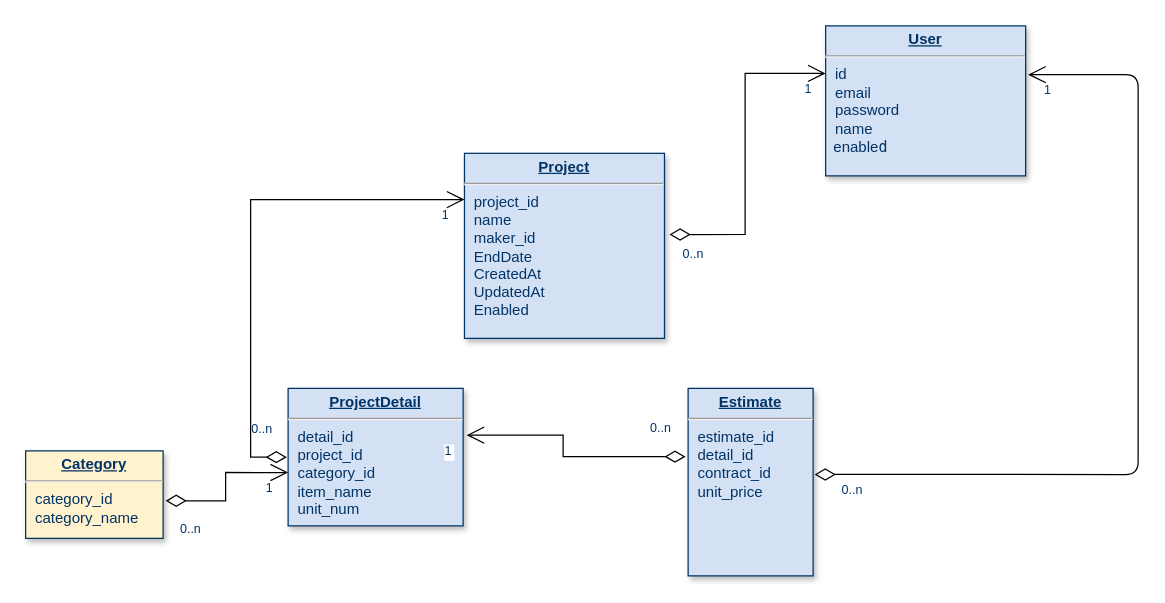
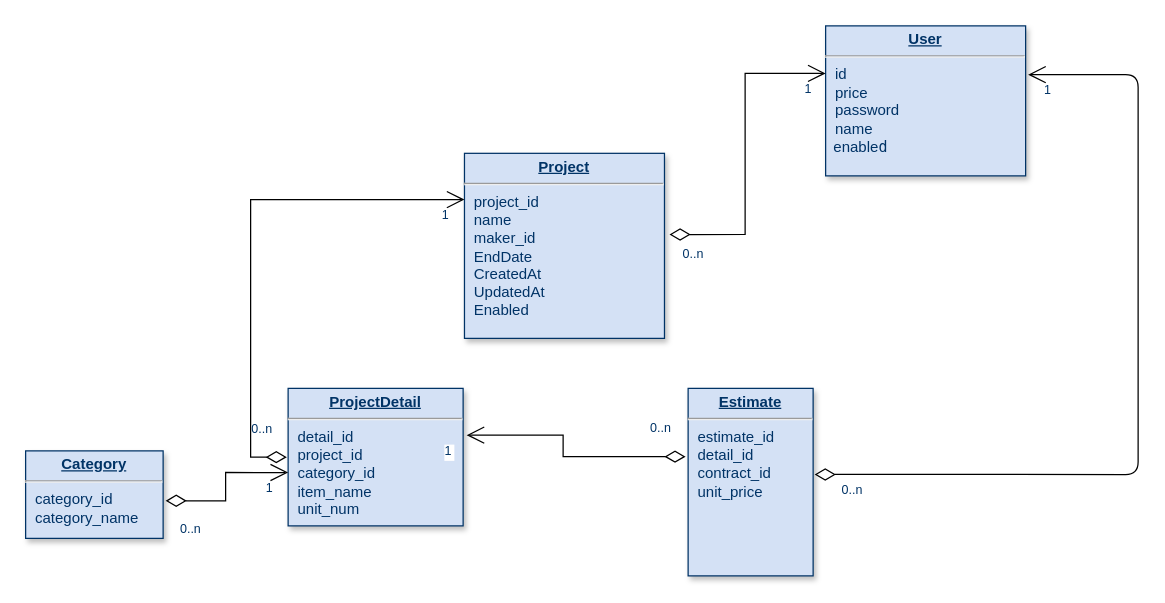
node "User id email password name enabled": label "User id email password name enabled" -> "User id price password name enabled"
node "Category category_id category_name": fillcolor #fff2cc -> #d4e1f5
